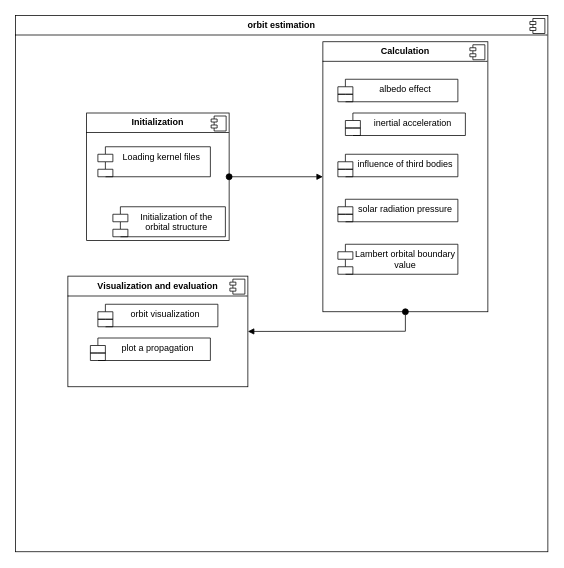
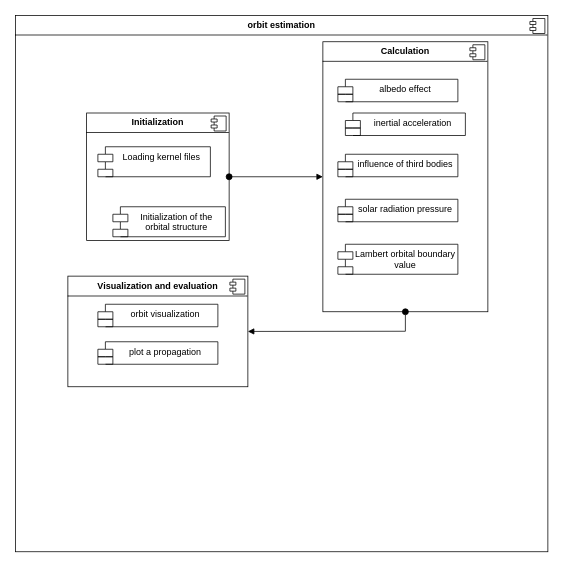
node "plot a propagation": moved (150, 349) -> (158, 353)
